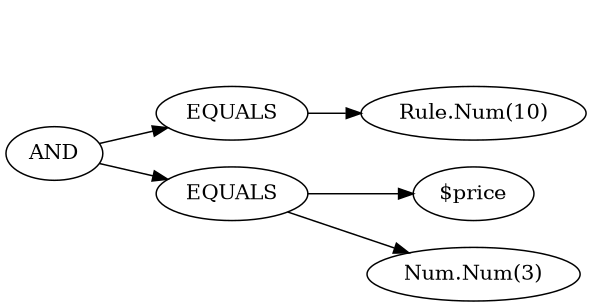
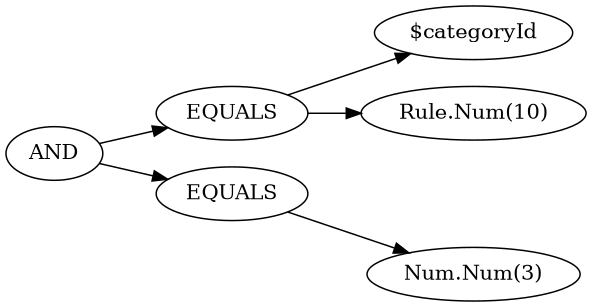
node "$categoryId": added
node "$price": removed
